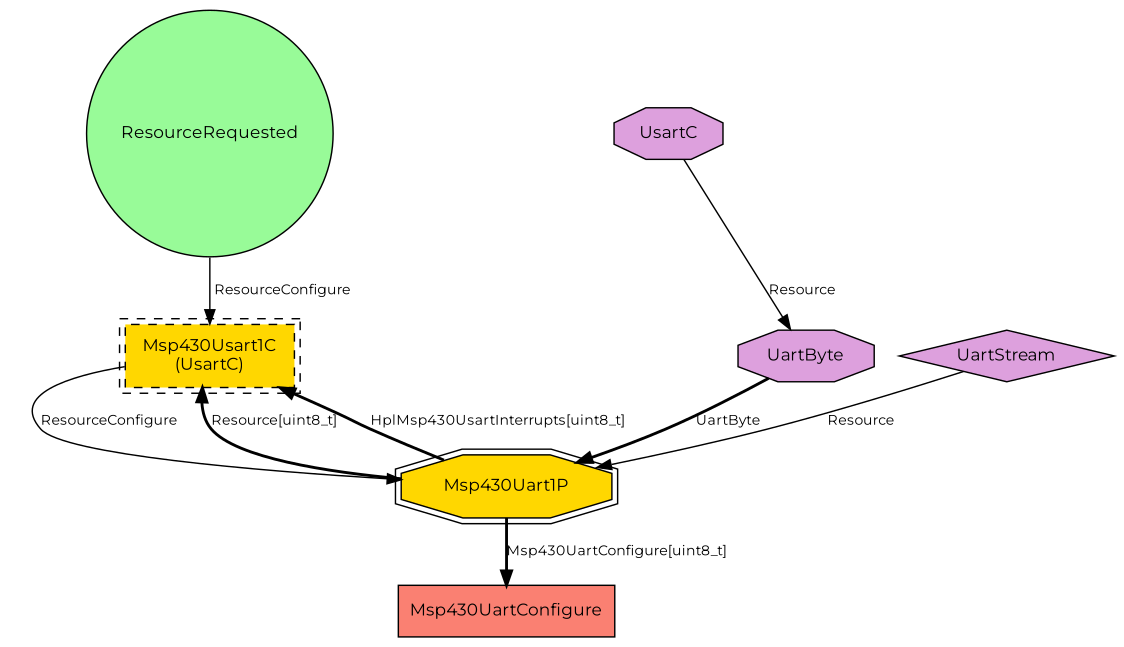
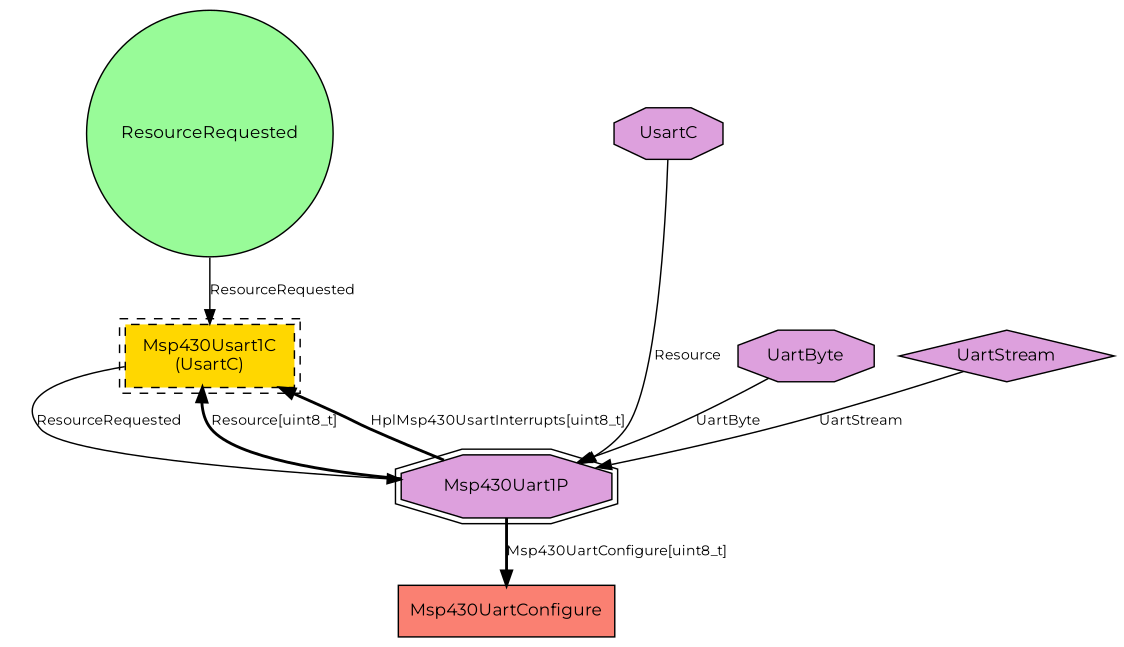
edge "UsartC" -> "UartByte": now "UsartC" -> "Msp430Uart1P"
edge "ResourceRequested" -> "Msp430Usart1C (UsartC)": label "ResourceConfigure" -> "ResourceRequested"
edge "Msp430Usart1C (UsartC)" -> "Msp430Uart1P": label "ResourceConfigure" -> "ResourceRequested"
edge "UartStream" -> "Msp430Uart1P": label "Resource" -> "UartStream"
edge "UartByte" -> "Msp430Uart1P": style bold -> solid
node "Msp430Uart1P": fillcolor gold -> plum
